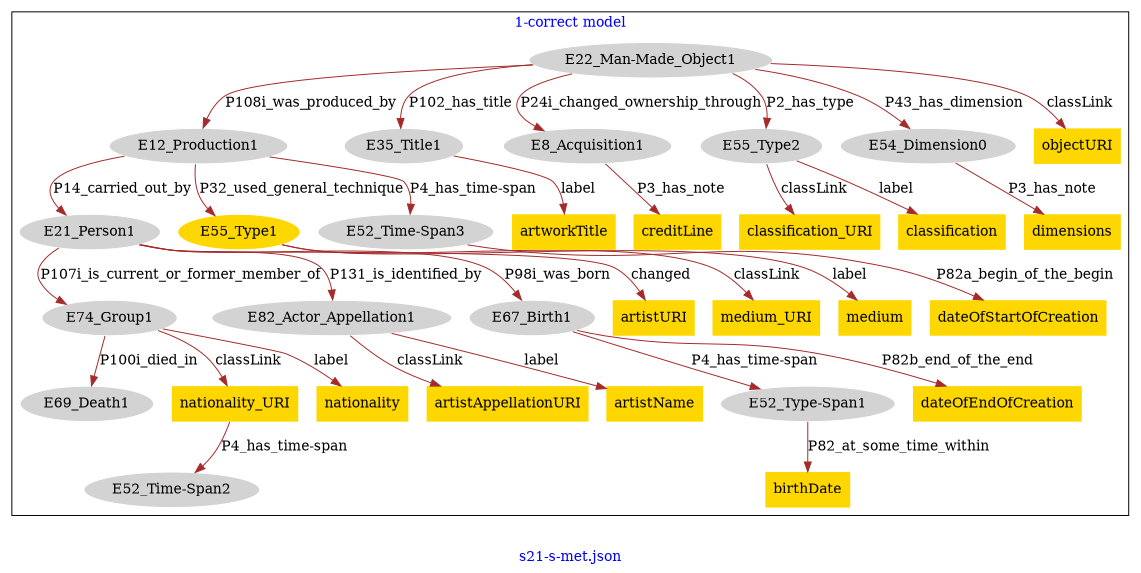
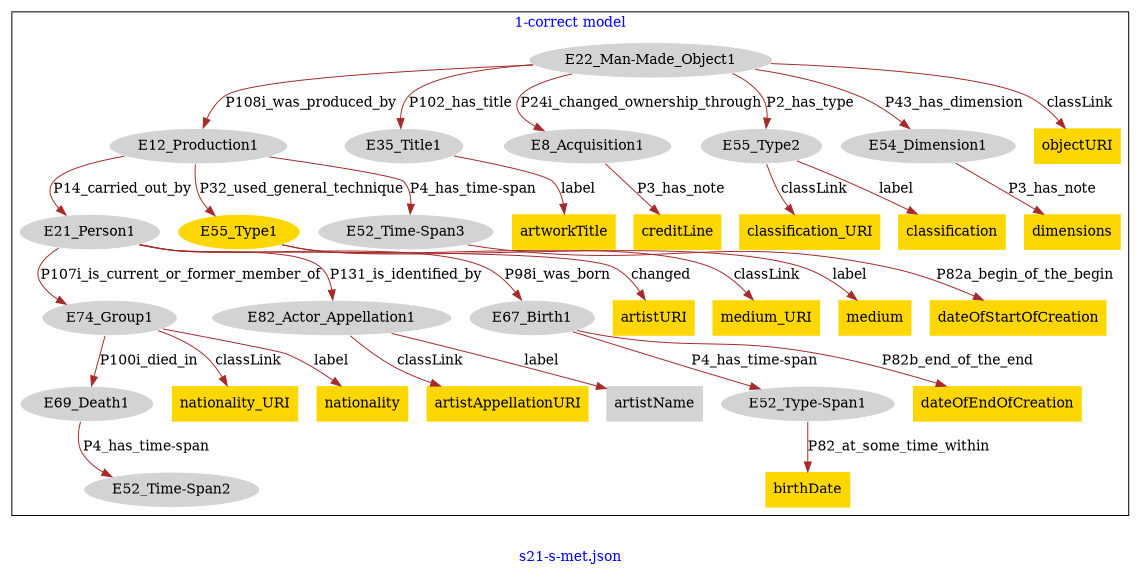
node "E54_Dimension0": label "E54_Dimension0" -> "E54_Dimension1"
node "artistName": fillcolor gold -> lightgray
edge "nationality_URI" -> "E52_Time-Span2": now "E69_Death1" -> "E52_Time-Span2"
